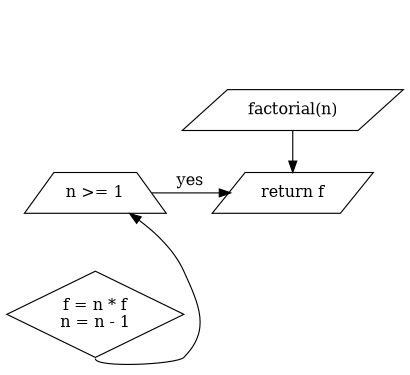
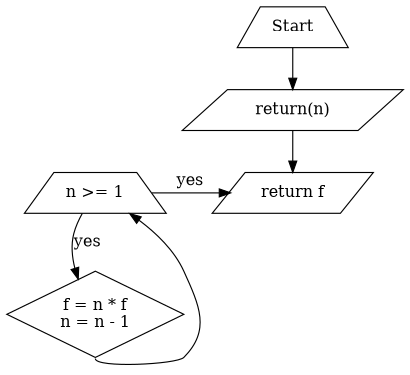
node "Start": added
node "factorial(n)": label "factorial(n)" -> "return(n)"
edge "n >= 1" -> "f = n * f n = n - 1": added, label "yes"
